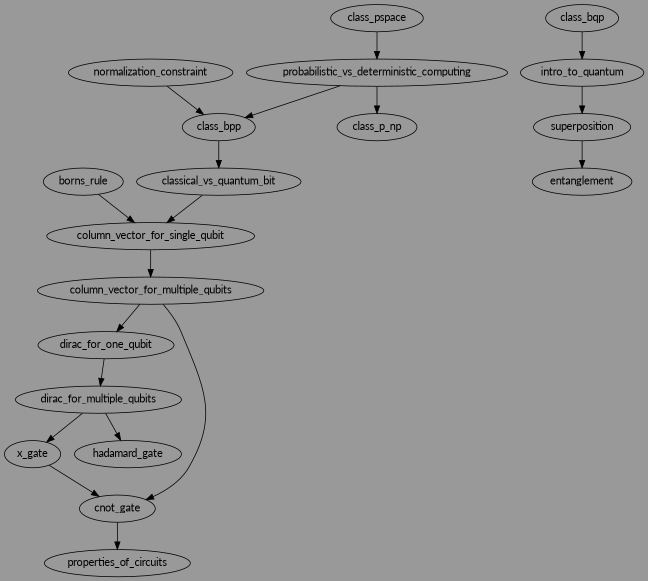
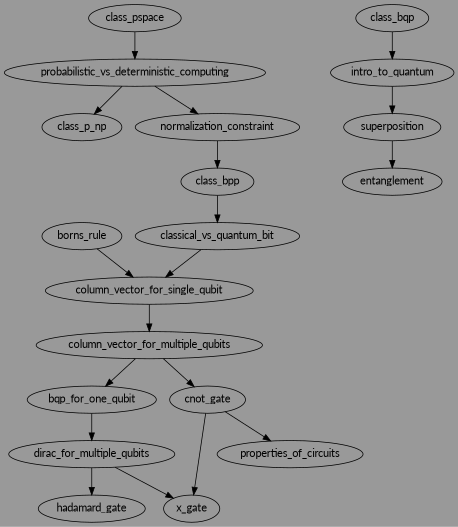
edge "probabilistic_vs_deterministic_computing" -> "class_bpp": now "probabilistic_vs_deterministic_computing" -> "normalization_constraint"
node "dirac_for_one_qubit": label "dirac_for_one_qubit" -> "bqp_for_one_qubit"
edge "x_gate" -> "cnot_gate": reversed
